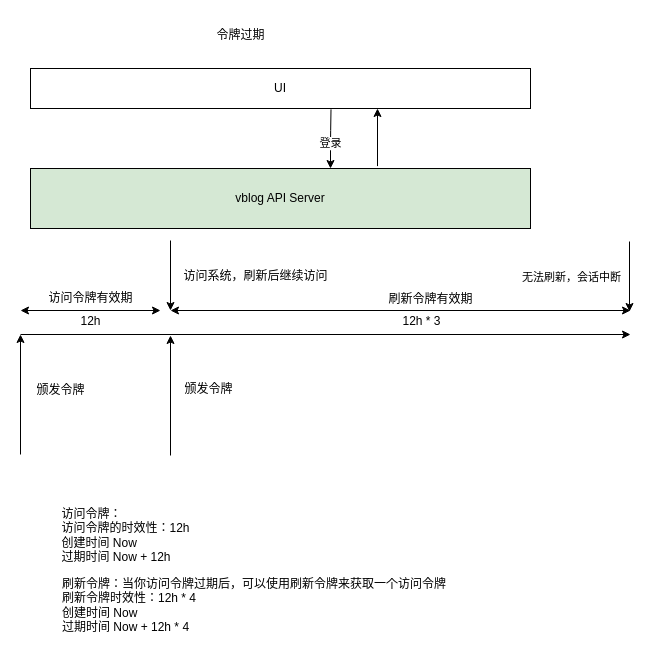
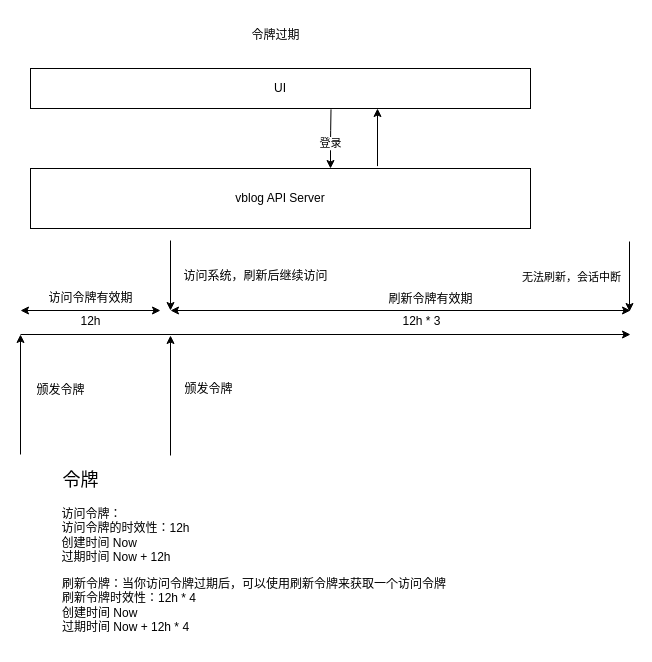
node "令牌过期": moved (241, 36) -> (276, 36)
node "vblog API Server": fillcolor #d5e8d4 -> #ffffff
node "令牌": added
